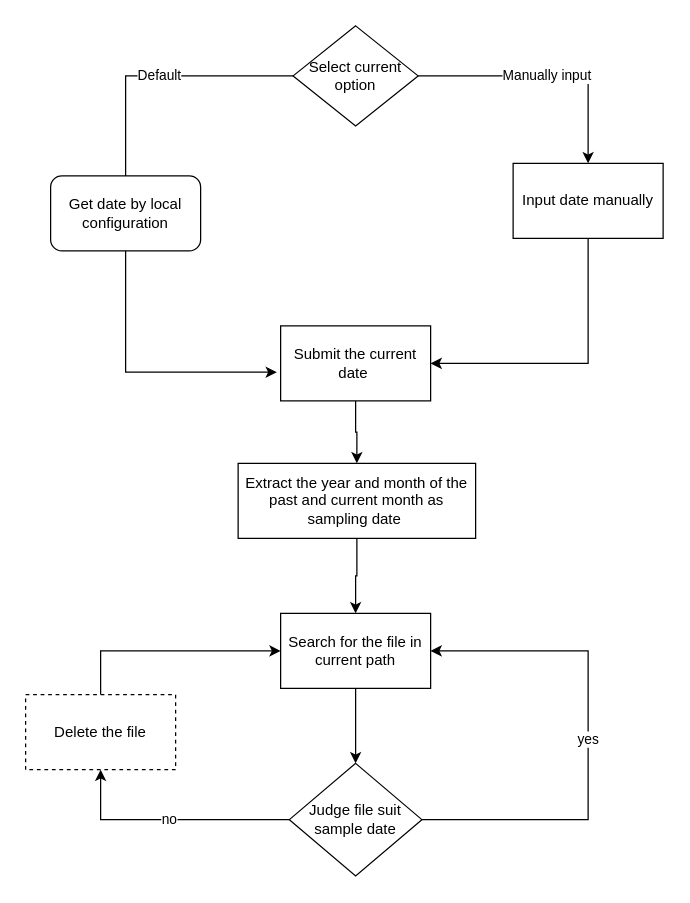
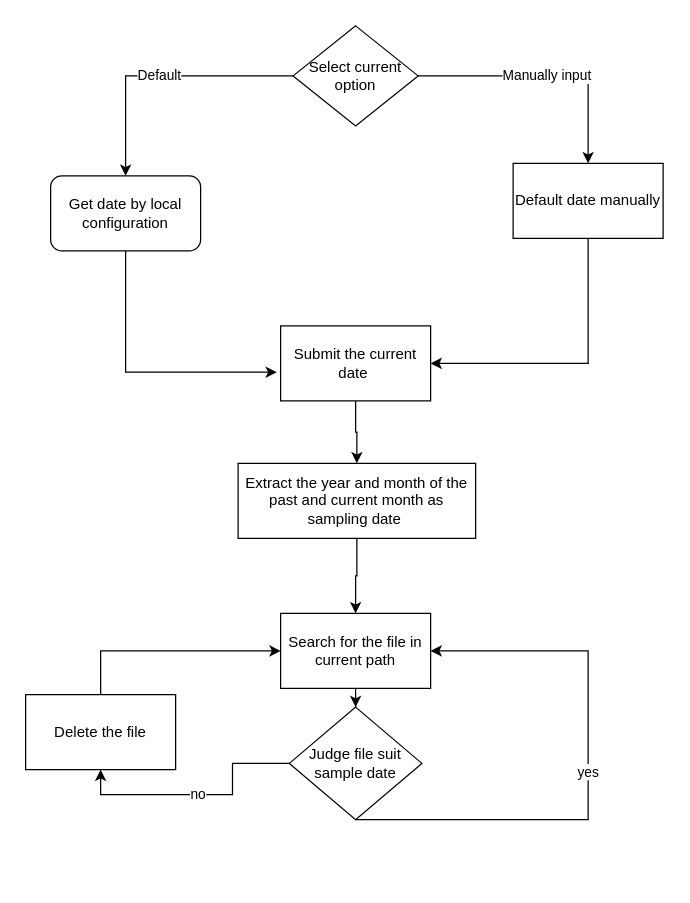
edge "Select current option" -- "Get date by local configuration": arrowhead none -> classic
node "Input date manually": label "Input date manually" -> "Default date manually"
node "Delete the file": style dashed -> solid
node "Judge file suit sample date": moved (356, 819) -> (356, 763)
